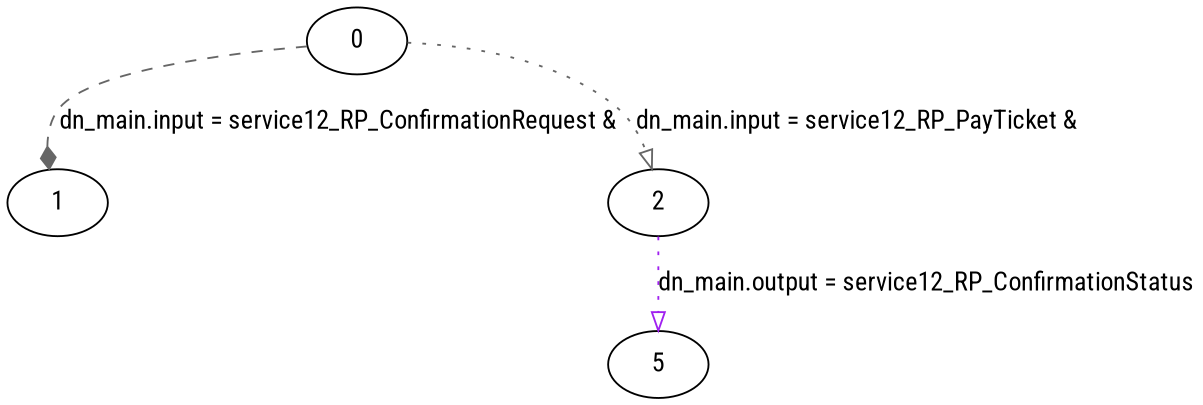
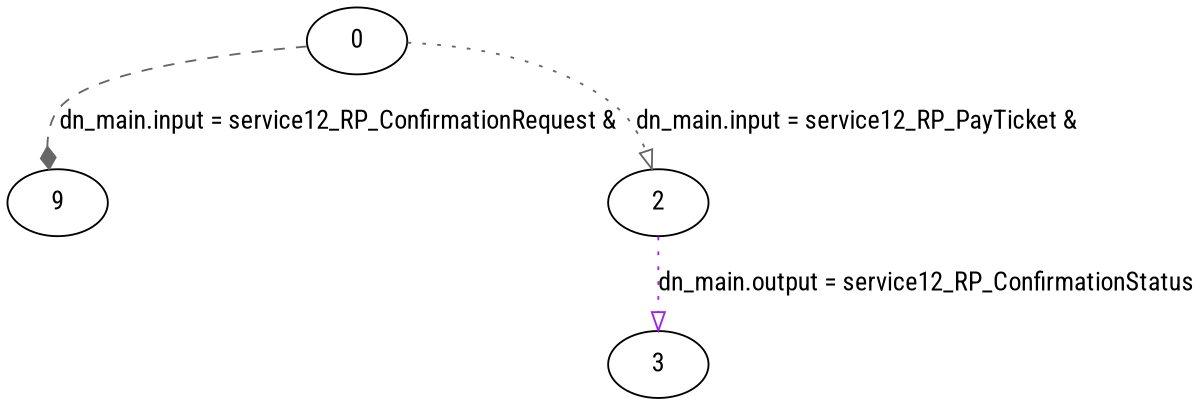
node "1": label "1" -> "9"
node "5": label "5" -> "3"
